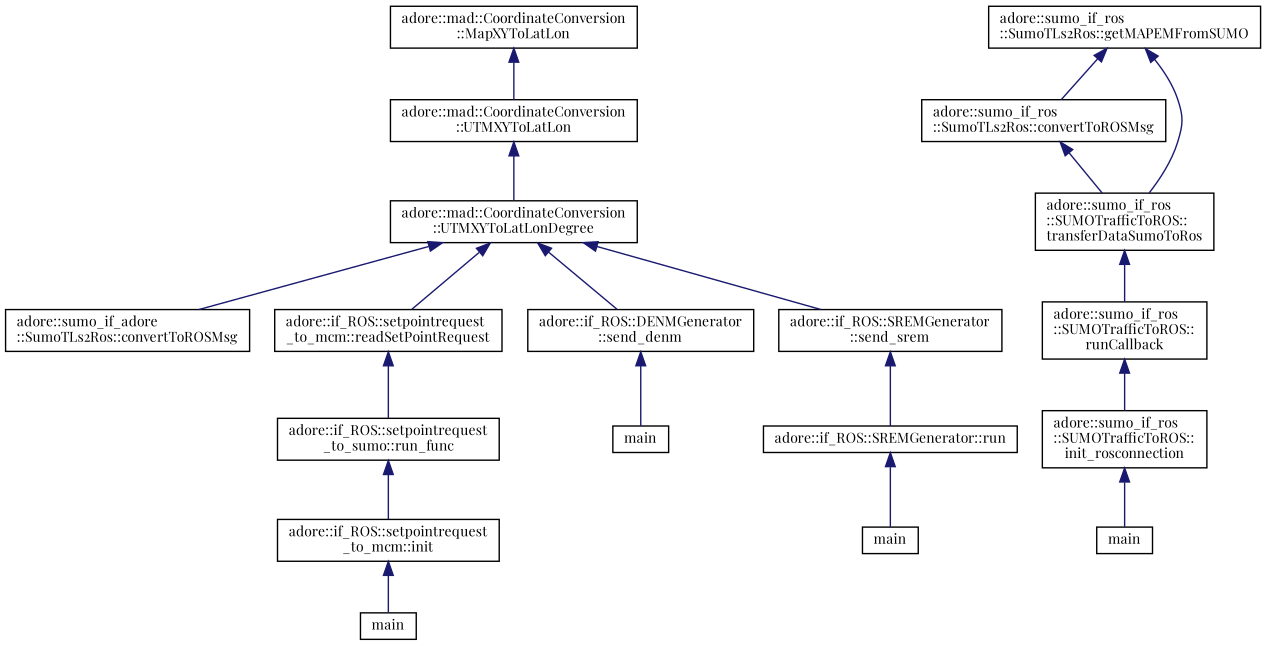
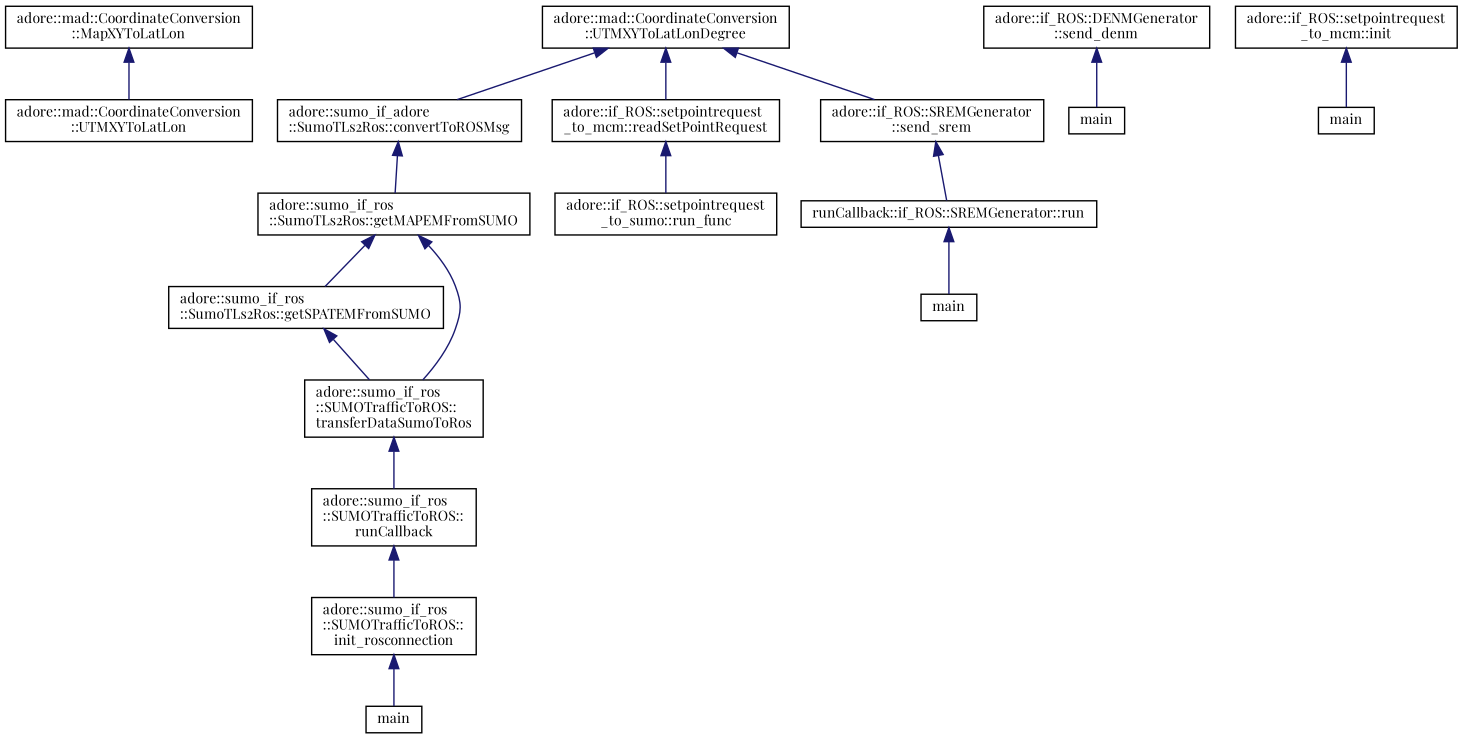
node "adore::sumo_if_ros ::SumoTLs2Ros::convertToROSMsg": label "adore::sumo_if_ros ::SumoTLs2Ros::convertToROSMsg" -> "adore::sumo_if_ros ::SumoTLs2Ros::getSPATEMFromSUMO"
edge "adore::sumo_if_ros ::SumoTLs2Ros::getMAPEMFromSUMO" -> "adore::sumo_if_adore ::SumoTLs2Ros::convertToROSMsg": added
edge "adore::mad::CoordinateConversion ::UTMXYToLatLonDegree" -> "adore::mad::CoordinateConversion ::UTMXYToLatLon": removed
edge "adore::if_ROS::DENMGenerator ::send_denm" -> "adore::mad::CoordinateConversion ::UTMXYToLatLonDegree": removed
node "adore::if_ROS::SREMGenerator::run": label "adore::if_ROS::SREMGenerator::run" -> "runCallback::if_ROS::SREMGenerator::run"
edge "adore::if_ROS::setpointrequest _to_mcm::init" -> "adore::if_ROS::setpointrequest _to_sumo::run_func": removed
